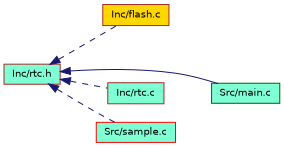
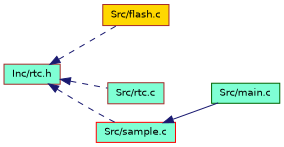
node "Inc/flash.c": label "Inc/flash.c" -> "Src/flash.c"
edge "Src/main.c" -> "Inc/rtc.h": now "Src/main.c" -> "Src/sample.c"
node "Inc/rtc.c": label "Inc/rtc.c" -> "Src/rtc.c"
